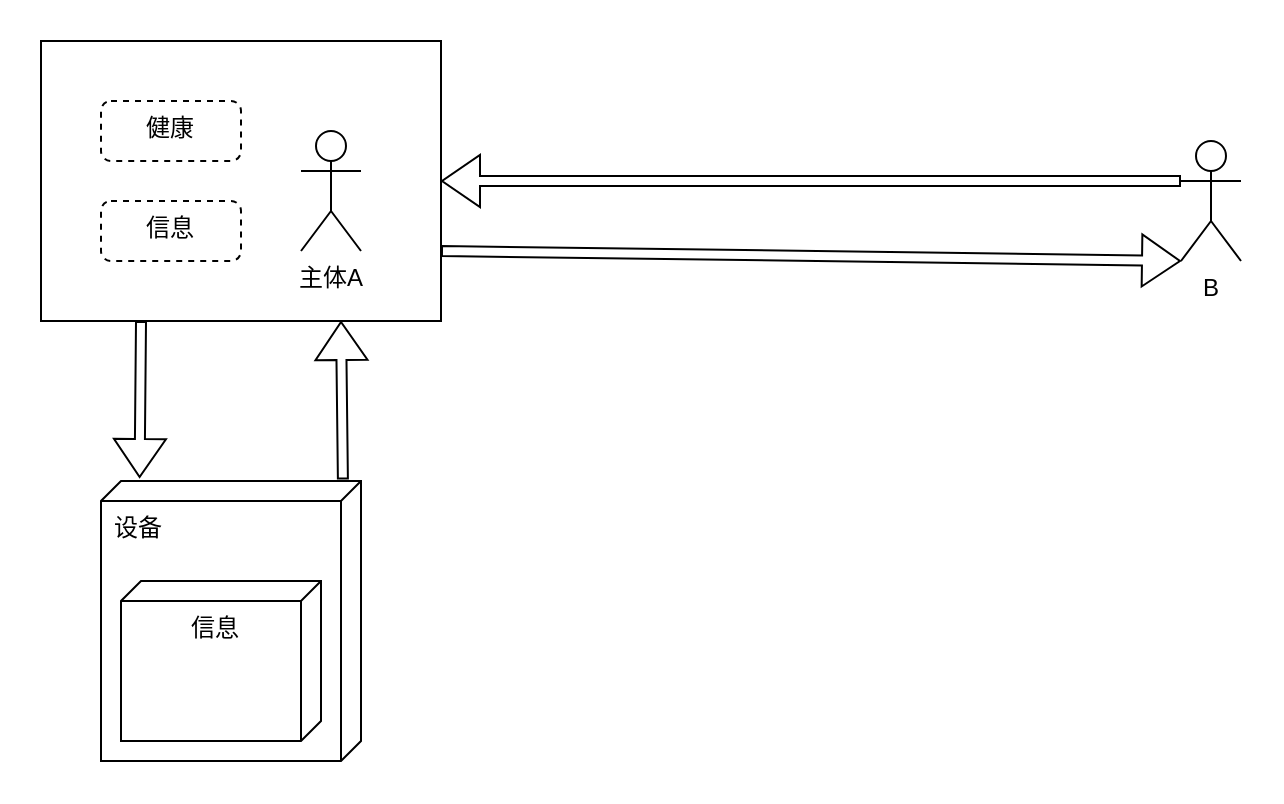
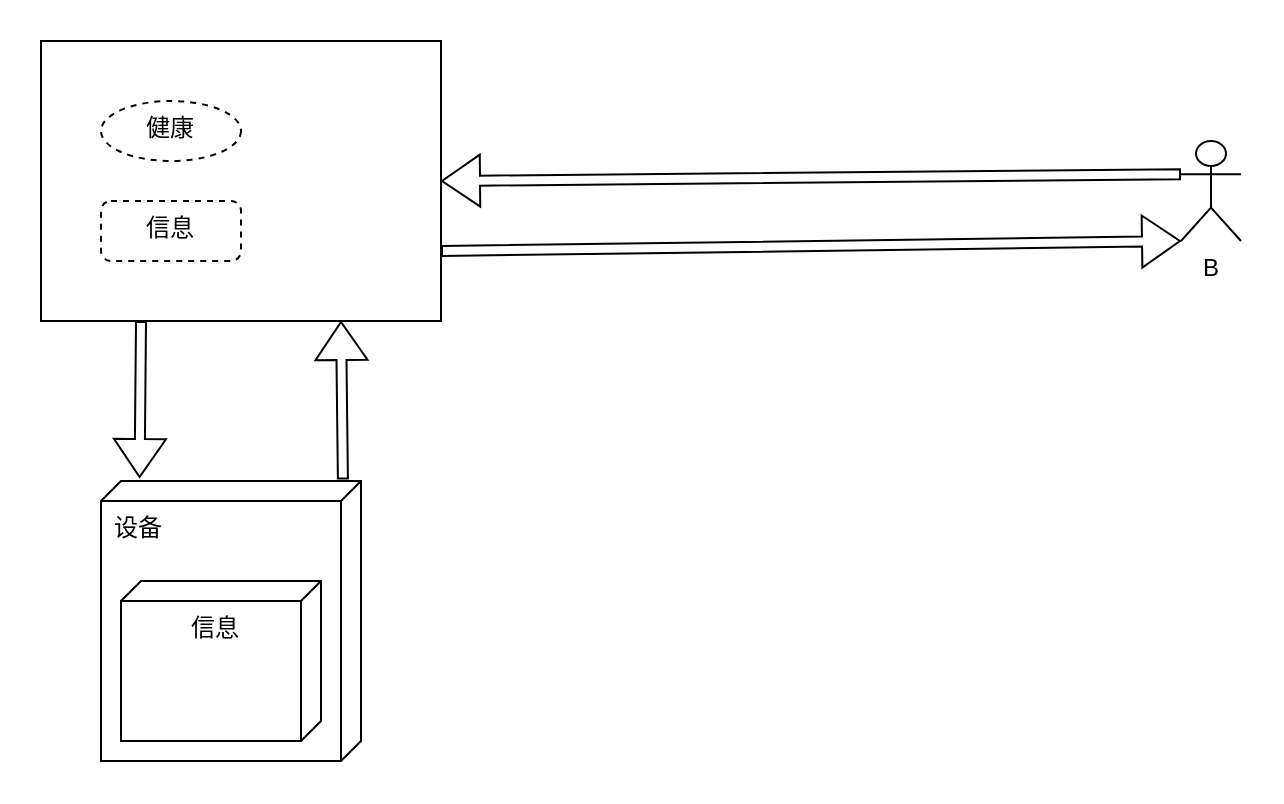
node "健康": shape rounded rectangle -> ellipse
node "主体A": removed
node "B": size 60x120 -> 60x100
